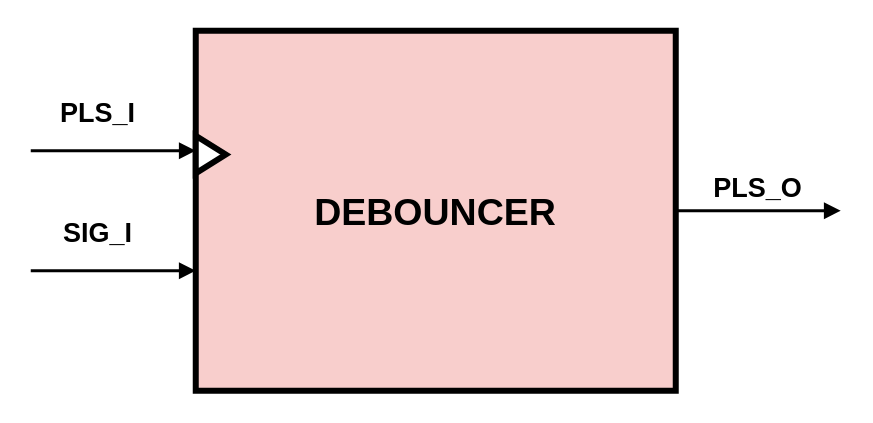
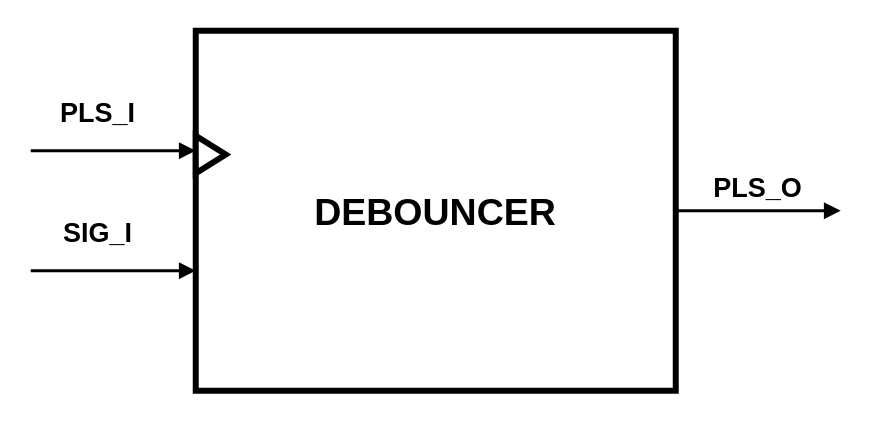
node "DEBOUNCER": fillcolor #f8cecc -> #ffffff
